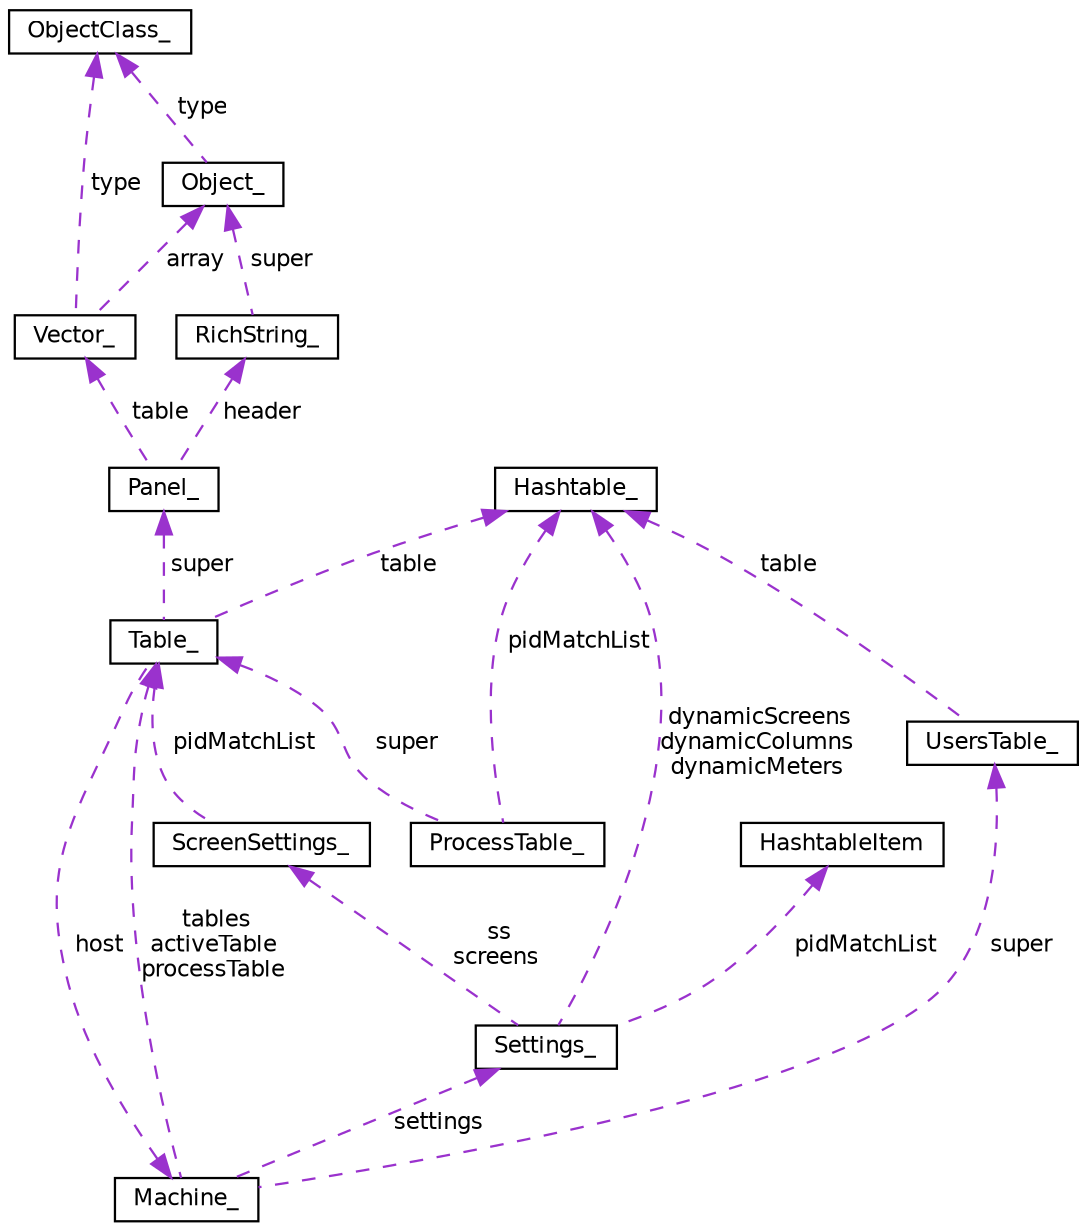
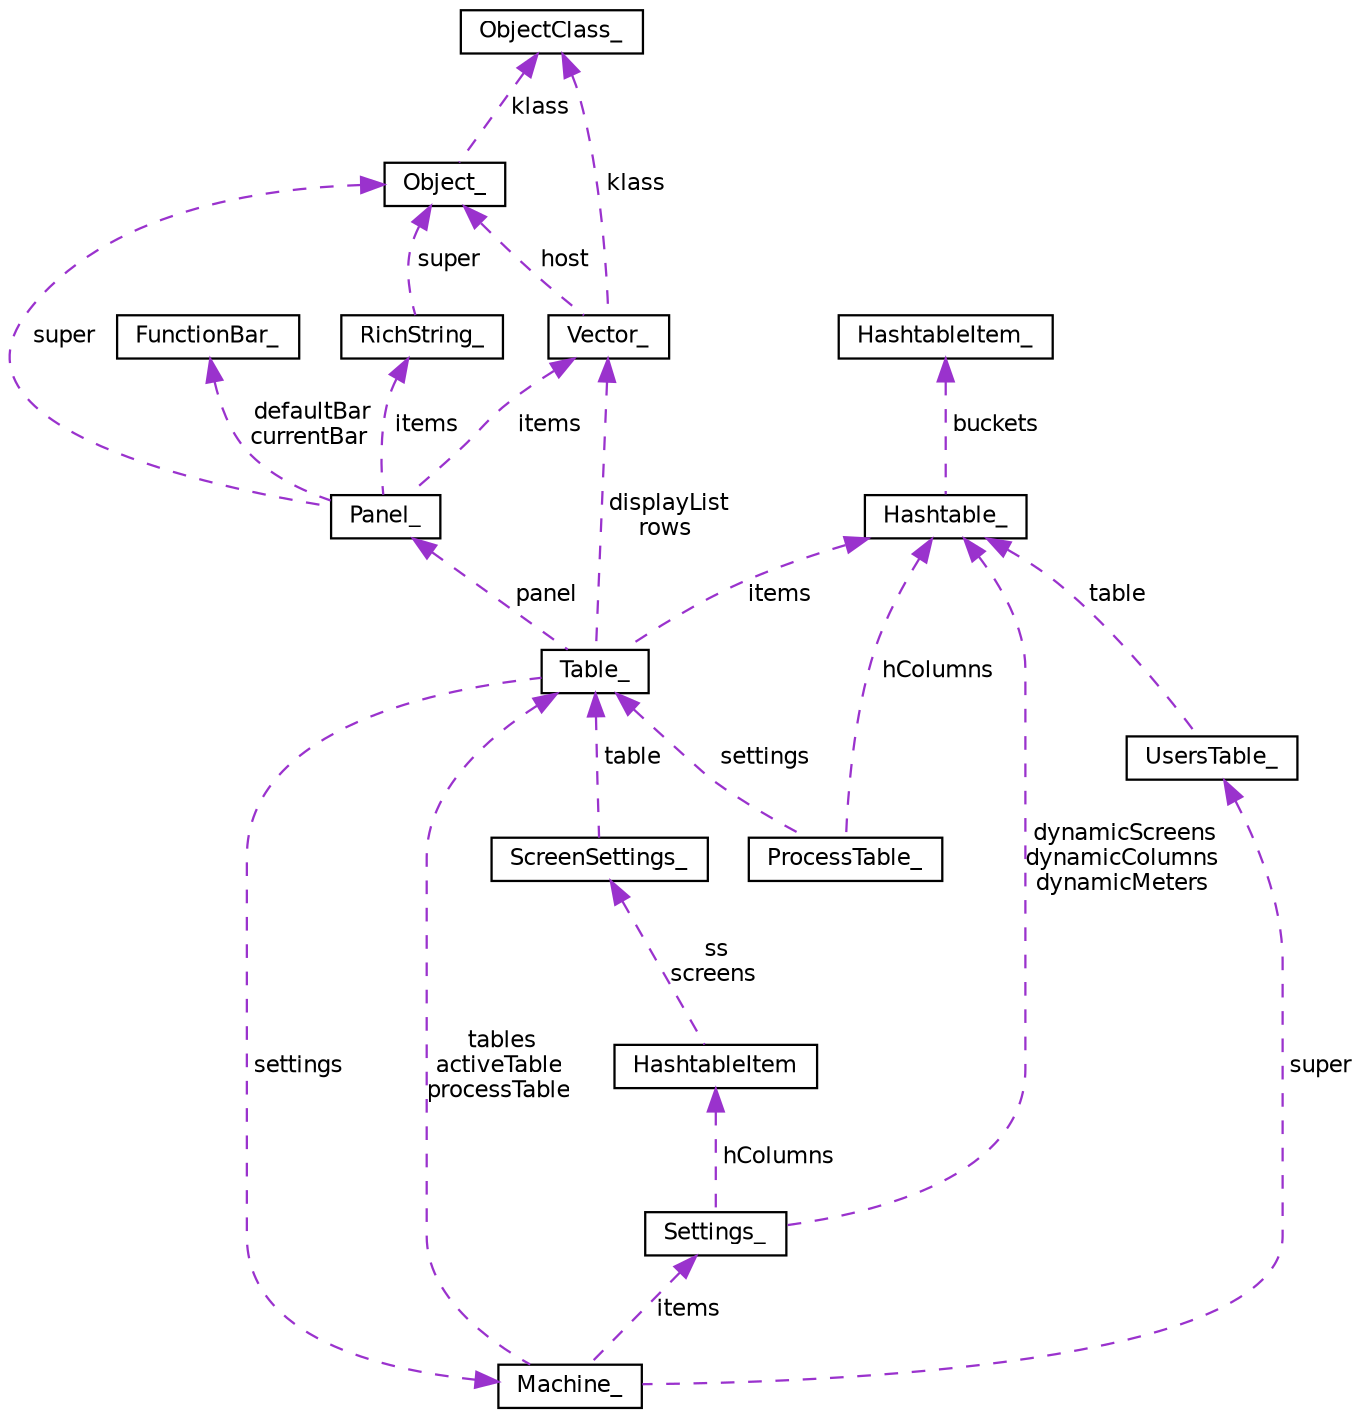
edge "Object_" -> "ObjectClass_": label " type" -> " klass"
edge "Vector_" -> "ObjectClass_": label " type" -> " klass"
edge "Vector_" -> "Object_": label " array" -> " host"
edge "Panel_" -> "Object_": added, label "super"
node "FunctionBar_": added
node "HashtableItem_": added
edge "Panel_" -> "Vector_": label " table" -> " items"
edge "Panel_" -> "RichString_": label " header" -> " items"
edge "Table_" -> "Vector_": added, label "displayList rows"
edge "Table_" -> "Panel_": label " super" -> " panel"
edge "Table_" -> "Hashtable_": label " table" -> " items"
edge "ProcessTable_" -> "Hashtable_": label " pidMatchList" -> " hColumns"
edge "ScreenSettings_" -> "Table_": label " pidMatchList" -> " table"
edge "ProcessTable_" -> "Table_": label " super" -> " settings"
edge "Table_" -> "Machine_": label " host" -> " settings"
edge "Settings_" -> "HashtableItem": label " pidMatchList" -> " hColumns"
edge "Settings_" -> "ScreenSettings_": now "HashtableItem" -> "ScreenSettings_"
edge "Machine_" -> "Settings_": label " settings" -> " items"
